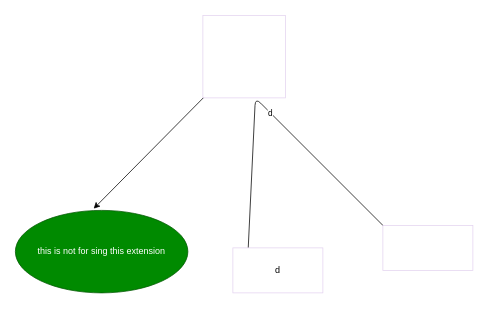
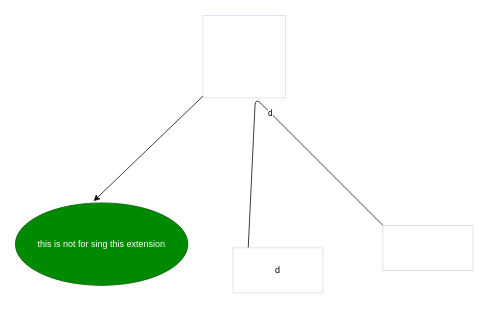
node "this is not for sing this extension": moved (102, 252) -> (102, 244)
